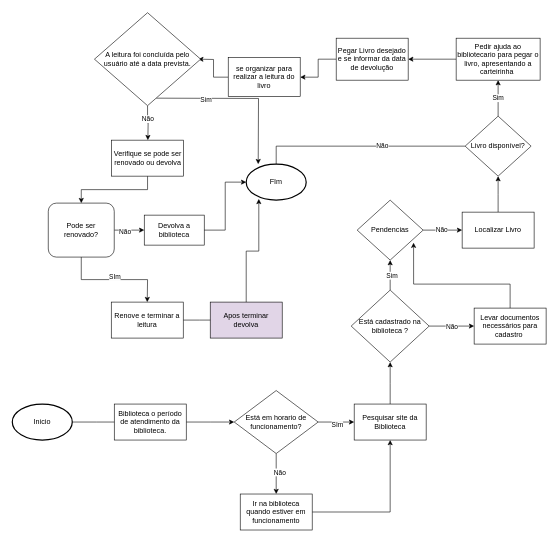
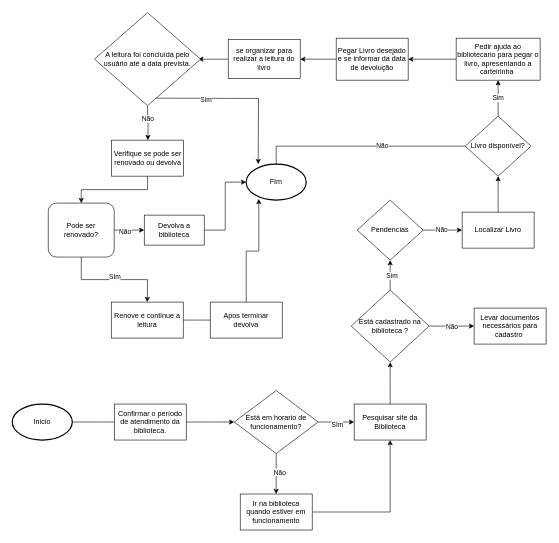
node "se organizar para realizar a leitura do livro": moved (264, 77) -> (264, 59)
edge "Levar documentos necessários para cadastro" -> "Pendencias": removed
node "Renove e terminar a leitura": label "Renove e terminar a leitura" -> "Renove e continue a leitura"
node "Apos terminar devolva": fillcolor #e1d5e7 -> #ffffff
node "Biblioteca o período de atendimento da biblioteca.": label "Biblioteca o período de atendimento da biblioteca." -> "Confirmar o período de atendimento da biblioteca."
